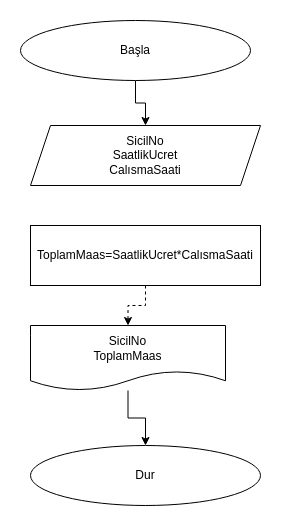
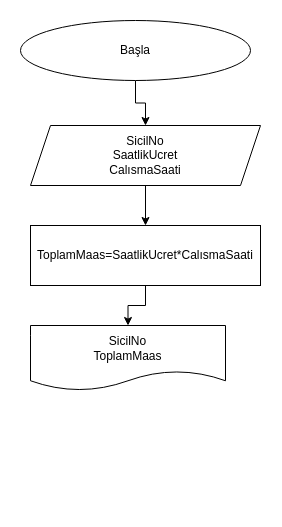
edge "SicilNo SaatlikUcret CalısmaSaati" -> "ToplamMaas=SaatlikUcret*CalısmaSaati": added
edge "ToplamMaas=SaatlikUcret*CalısmaSaati" -> "SicilNo ToplamMaas": style dashed -> solid
edge "SicilNo ToplamMaas" -> "Dur": removed
node "Dur": removed
